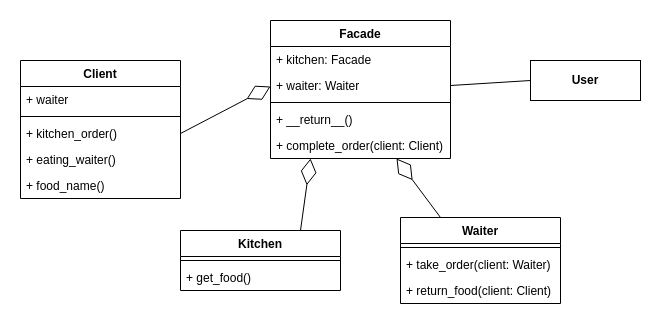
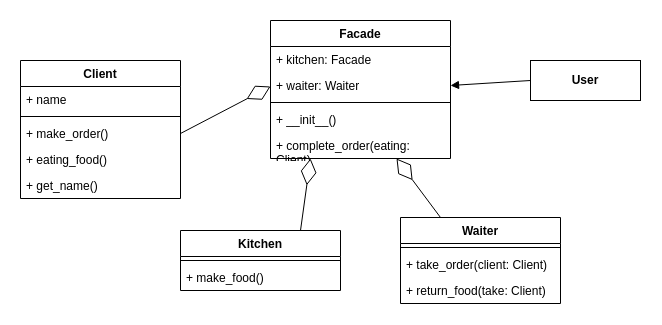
edge "User" -- "+ waiter: Waiter": arrowhead none -> block
node "+ waiter": label "+ waiter" -> "+ name"
node "+ __return__()": label "+ __return__()" -> "+ __init__()"
node "+ kitchen_order()": label "+ kitchen_order()" -> "+ make_order()"
node "+ complete_order(client: Client)": label "+ complete_order(client: Client)" -> "+ complete_order(eating: Client)"
node "+ eating_waiter()": label "+ eating_waiter()" -> "+ eating_food()"
node "+ food_name()": label "+ food_name()" -> "+ get_name()"
node "+ take_order(client: Waiter)": label "+ take_order(client: Waiter)" -> "+ take_order(client: Client)"
node "+ get_food()": label "+ get_food()" -> "+ make_food()"
node "+ return_food(client: Client)": label "+ return_food(client: Client)" -> "+ return_food(take: Client)"
